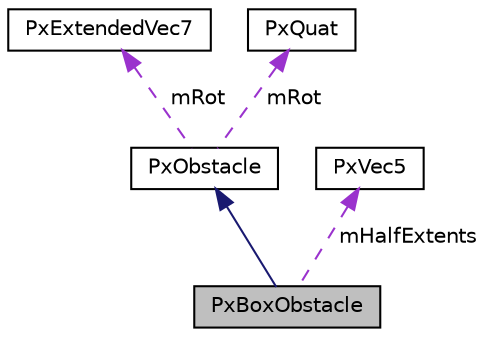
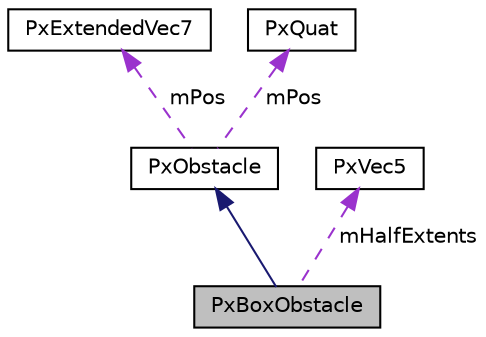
edge "PxObstacle" -> "PxExtendedVec7": label " mRot" -> " mPos"
edge "PxObstacle" -> "PxQuat": label " mRot" -> " mPos"
